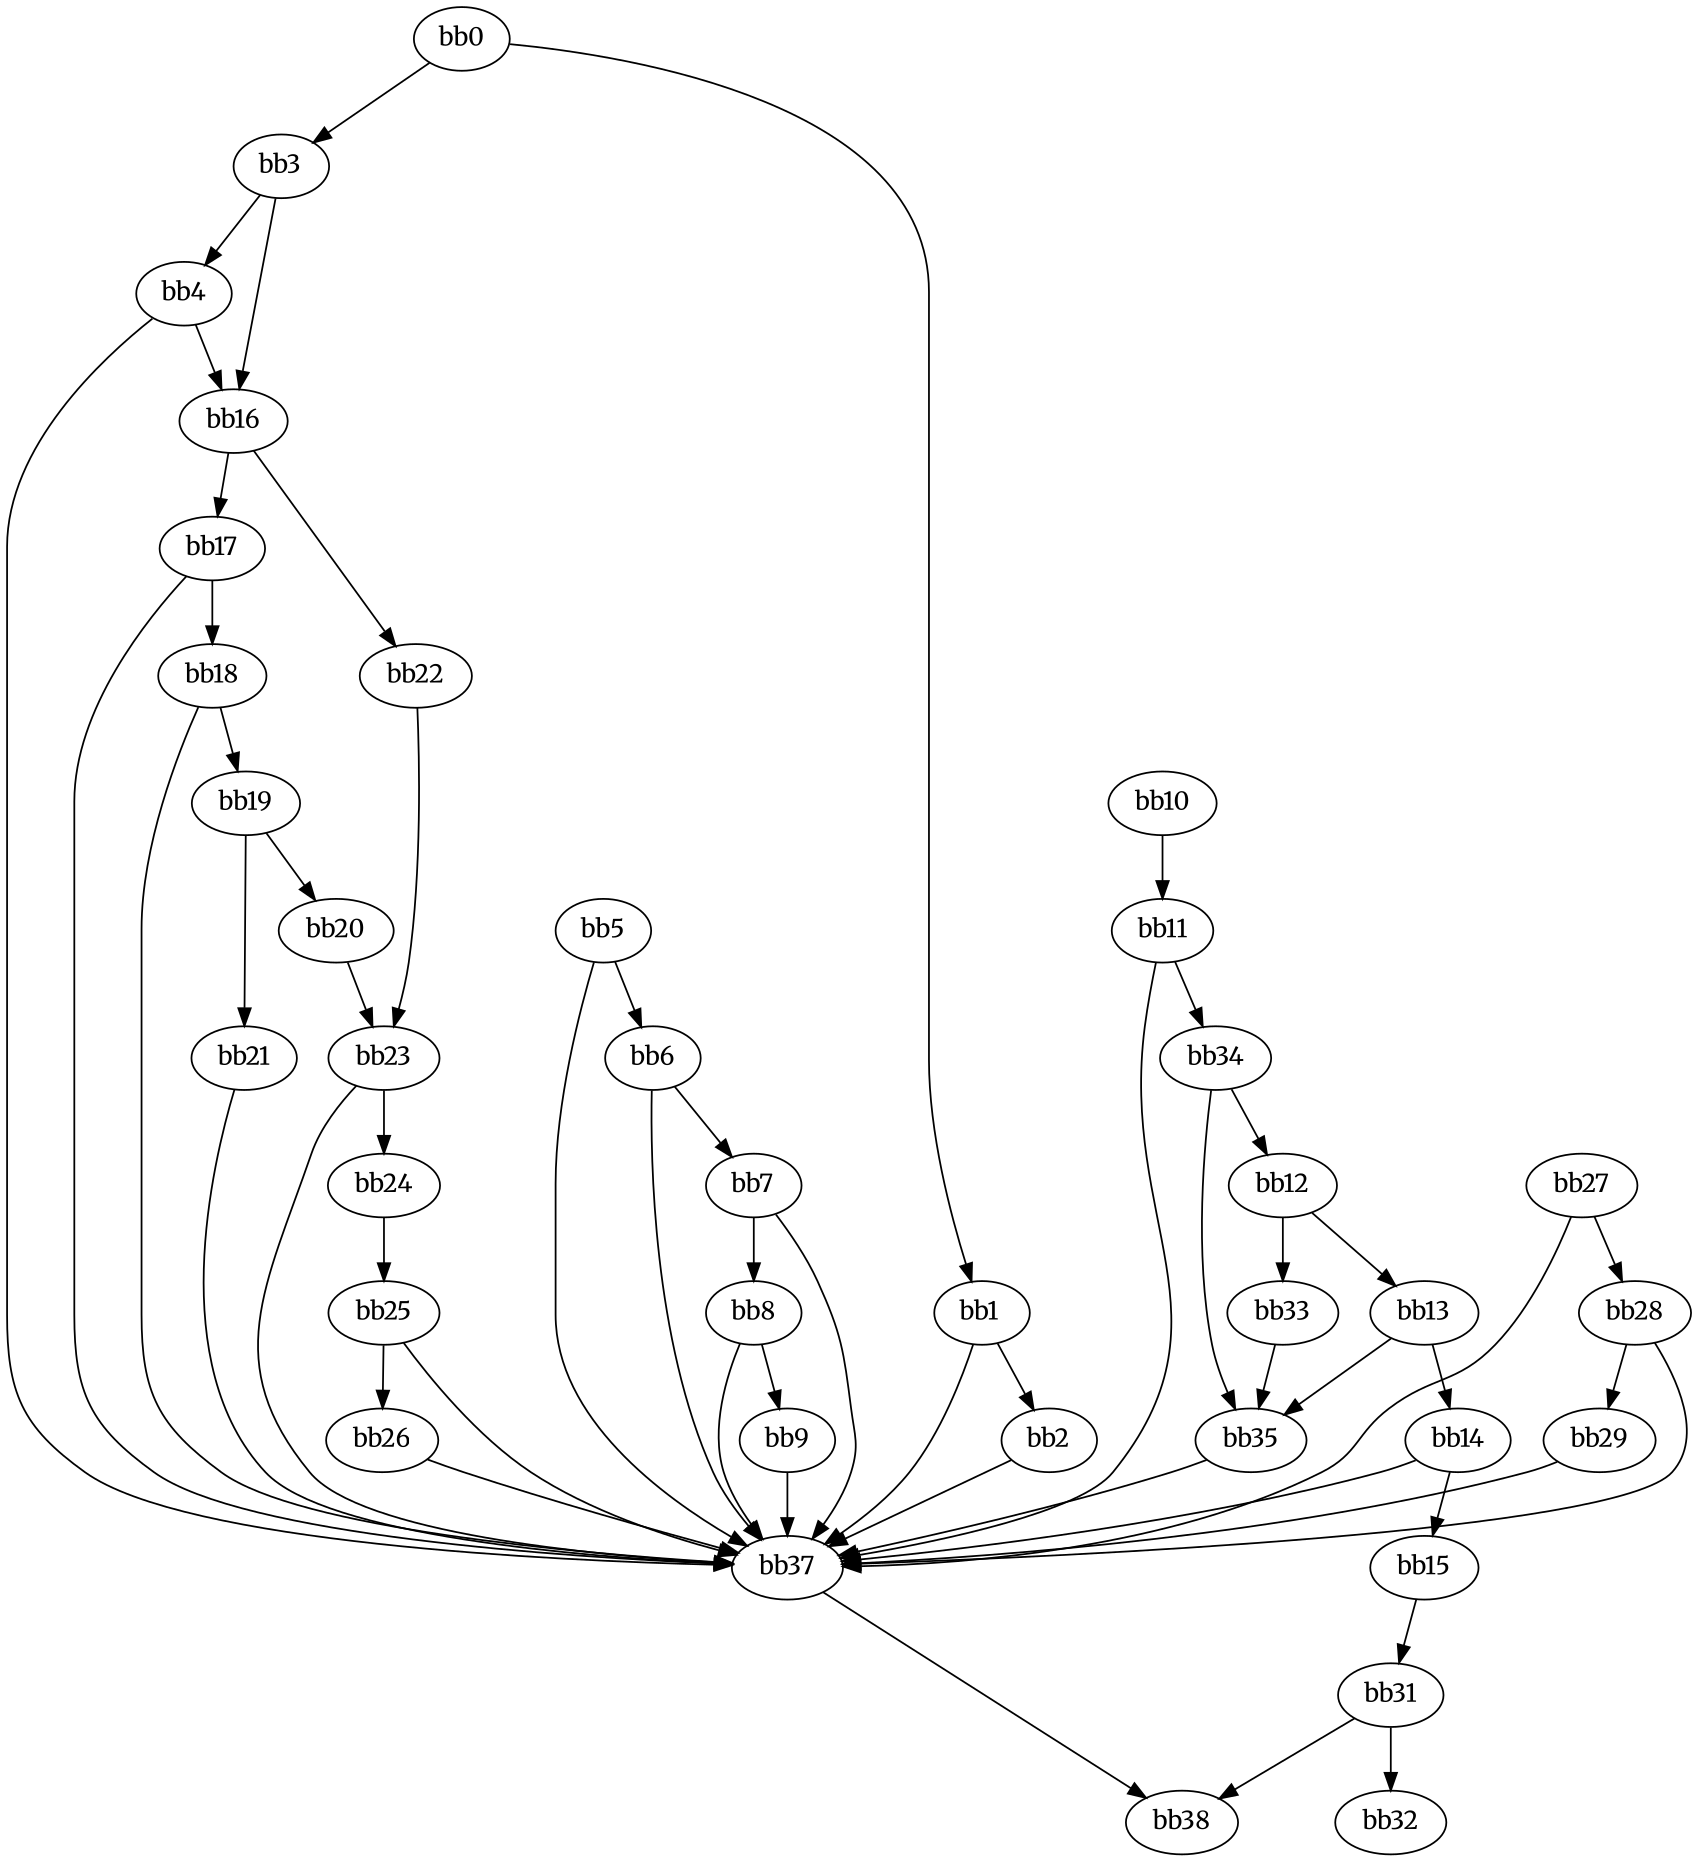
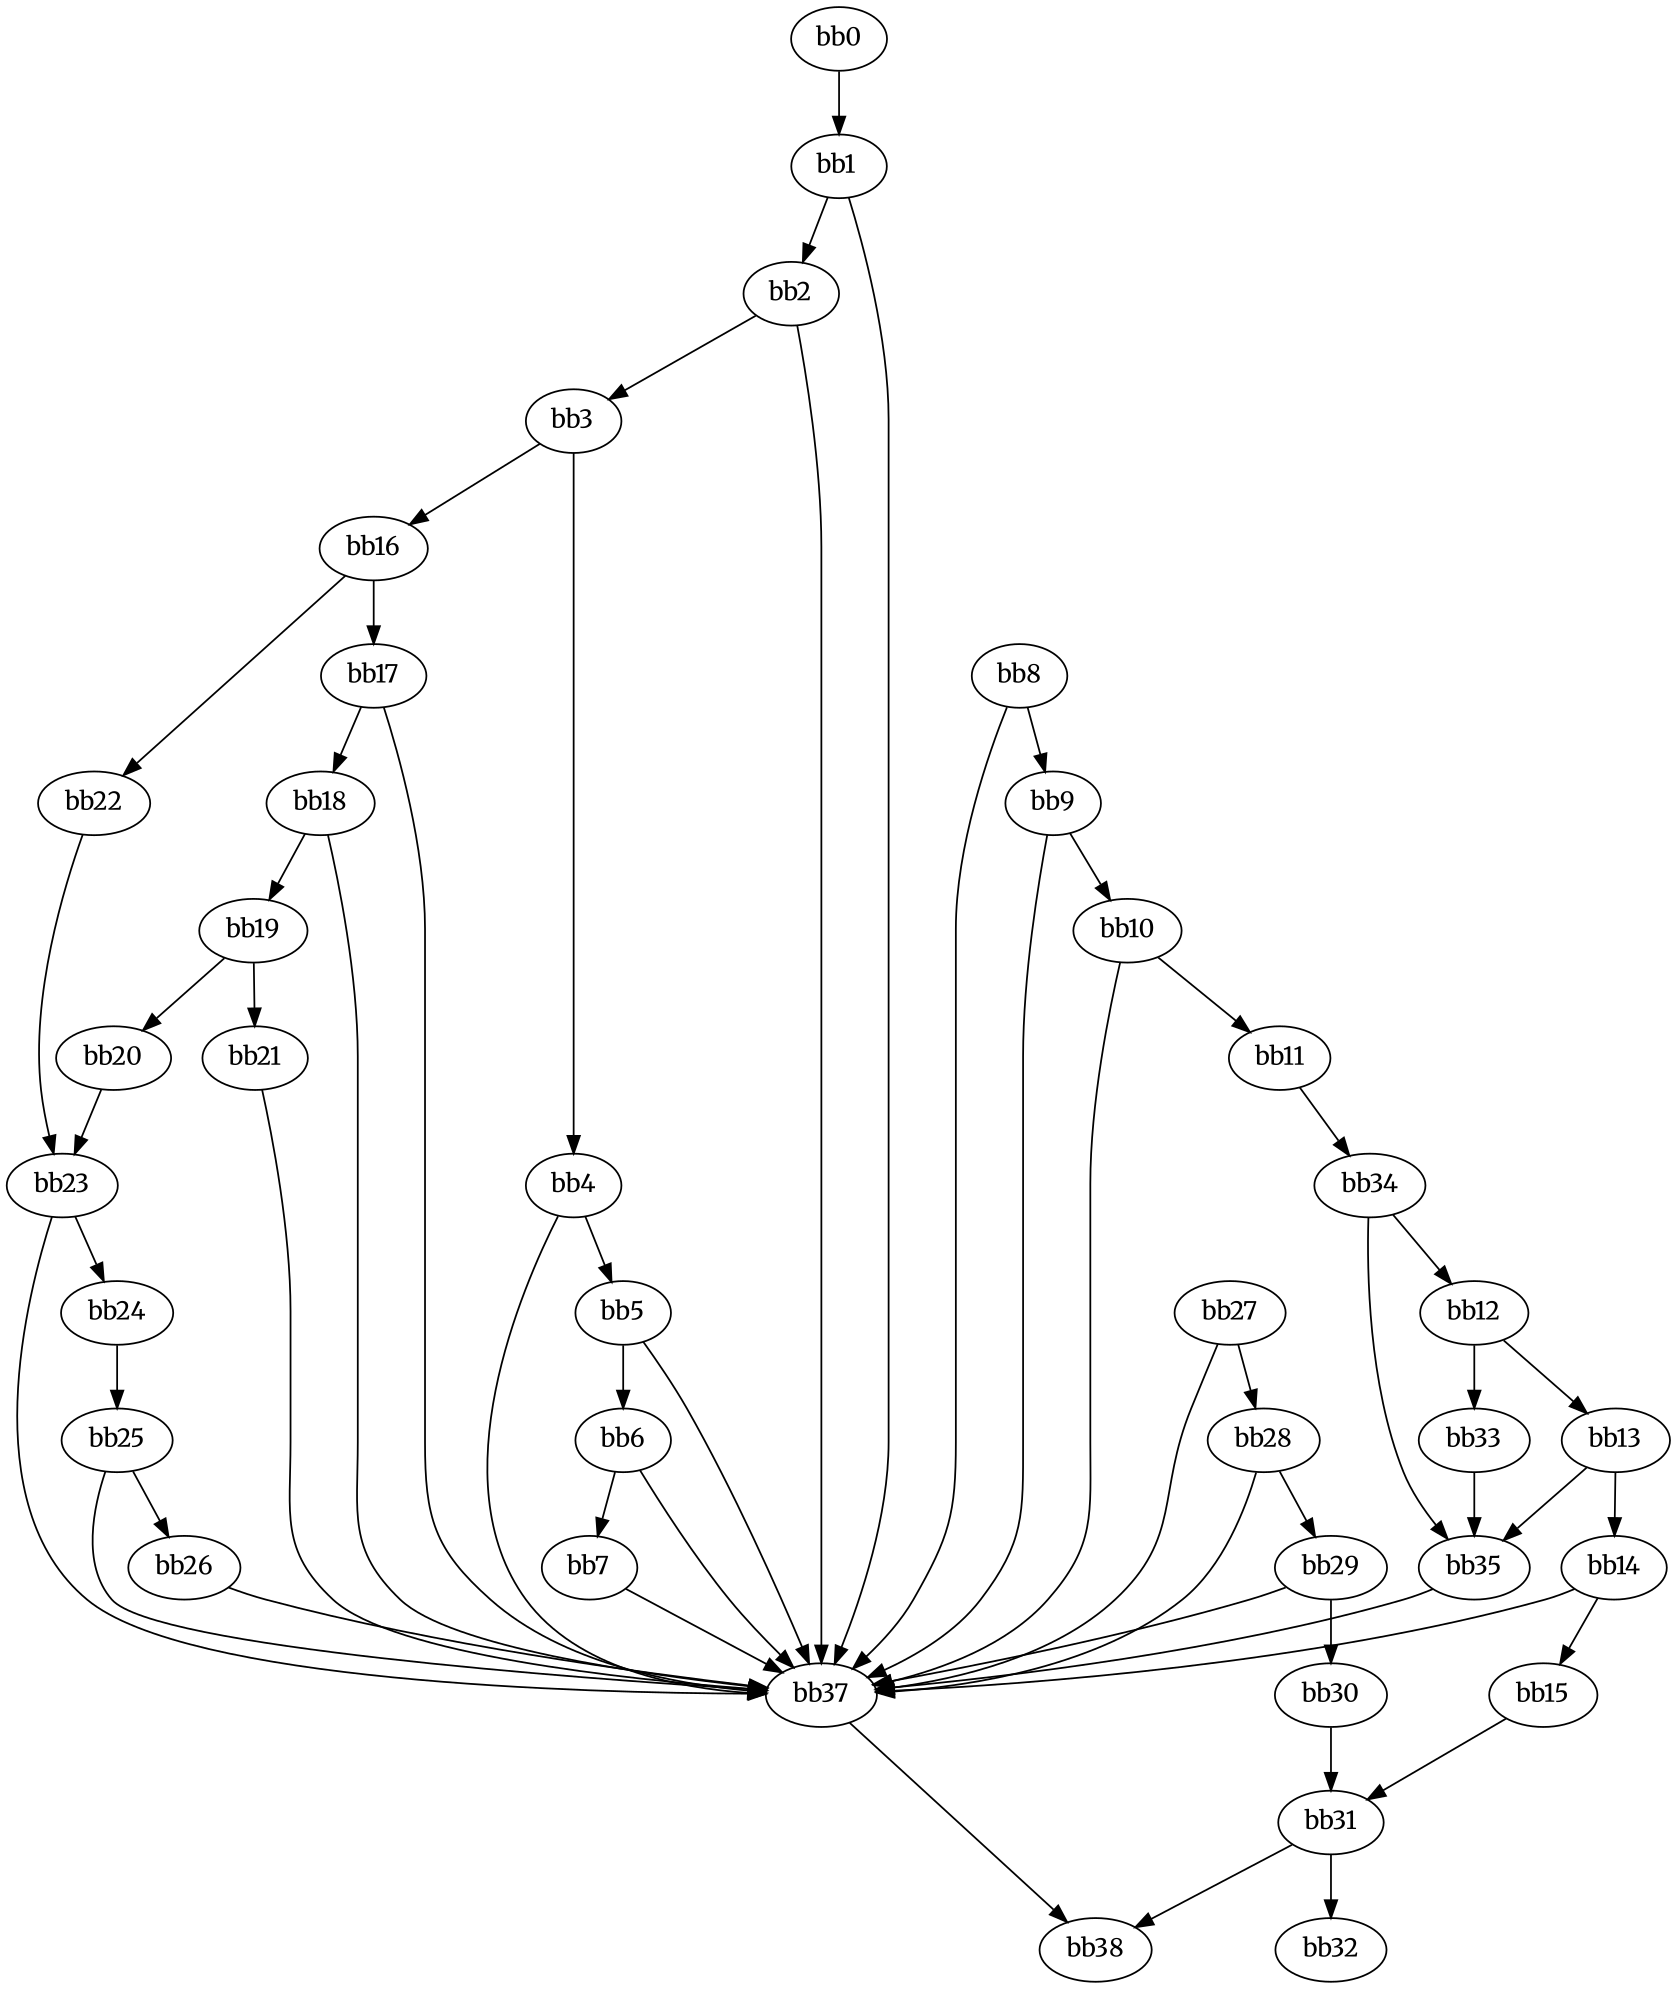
edge "bb0" -> "bb3": now "bb2" -> "bb3"
edge "bb4" -> "bb16": now "bb4" -> "bb5"
edge "bb9" -> "bb10": added
edge "bb7" -> "bb8": removed
edge "bb11" -> "bb37": now "bb10" -> "bb37"
node "bb30": added
